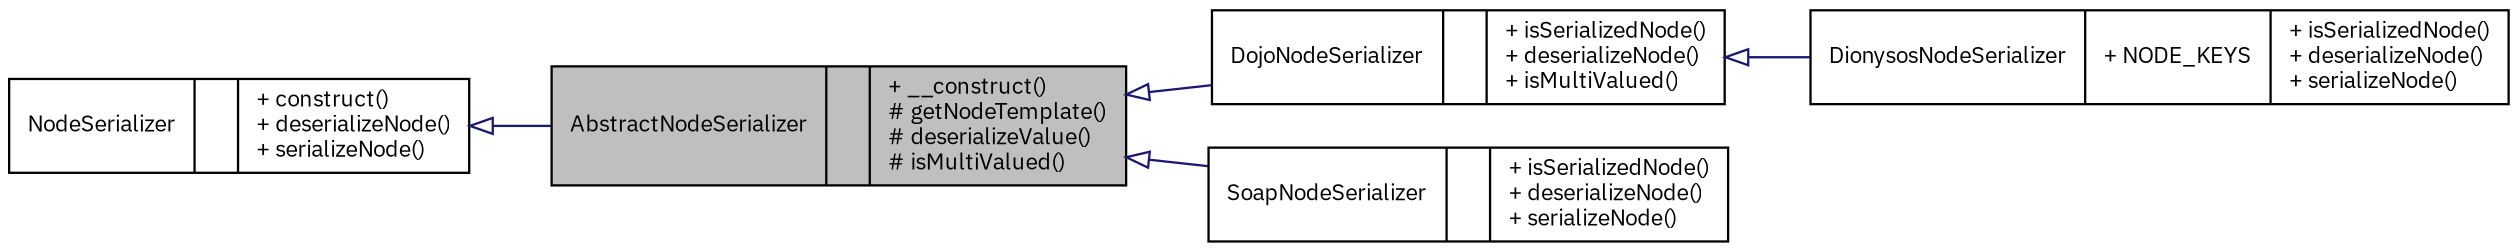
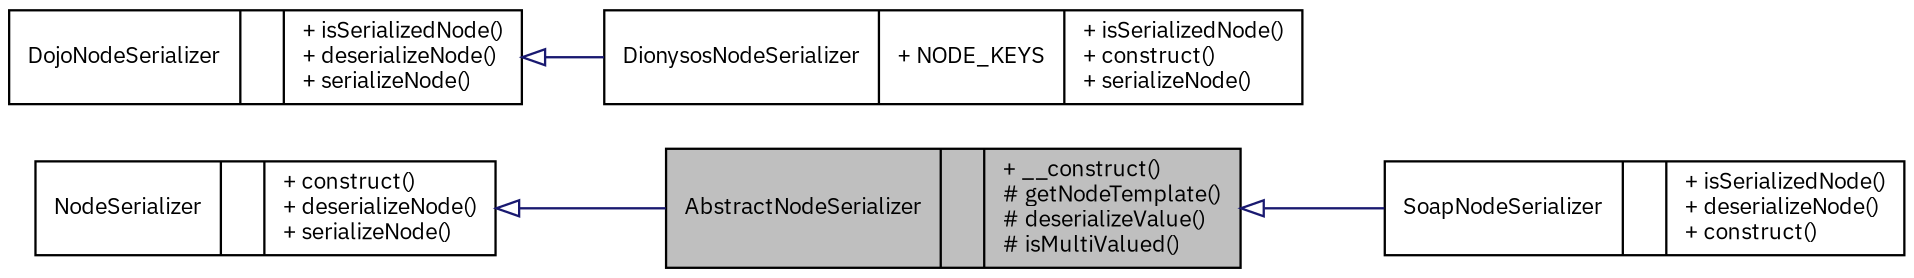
node "DionysosNodeSerializer": text "+ deserializeNode()" -> "+ construct()"
node "DojoNodeSerializer": text "+ isMultiValued()" -> "+ serializeNode()"
edge "DojoNodeSerializer" -> "AbstractNodeSerializer": removed
node "SoapNodeSerializer": text "+ serializeNode()" -> "+ construct()"
